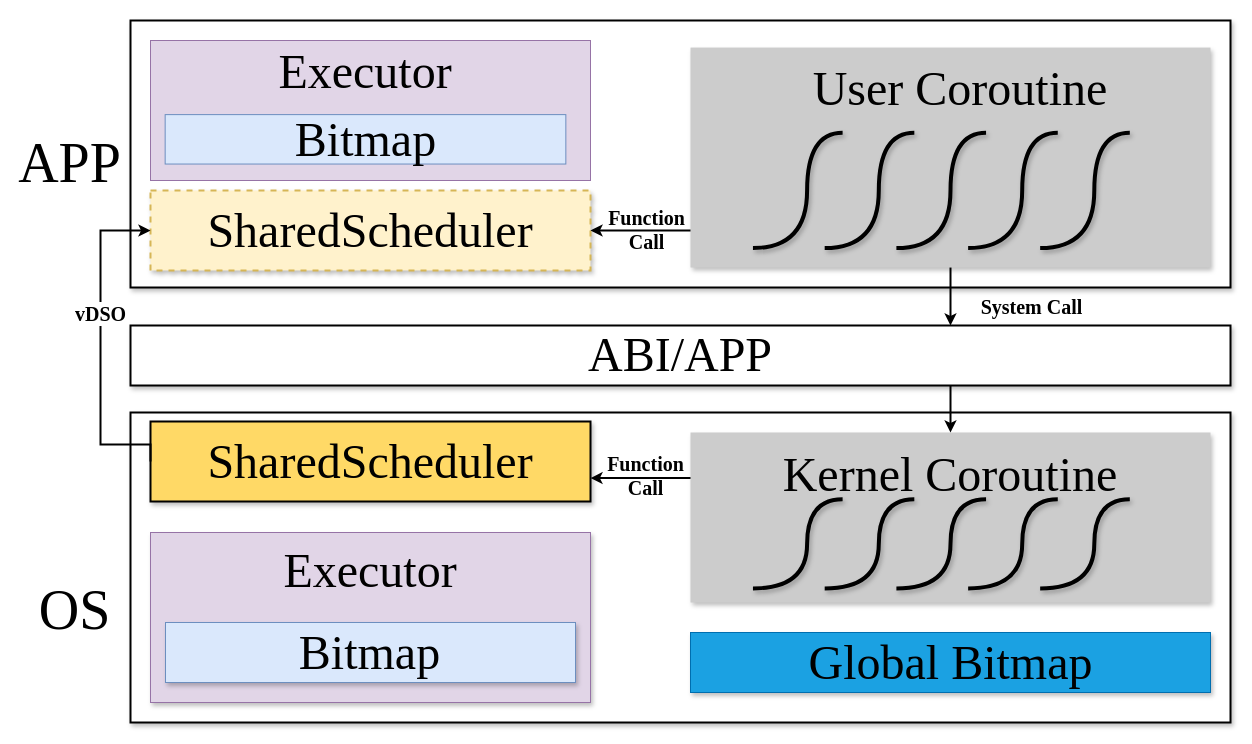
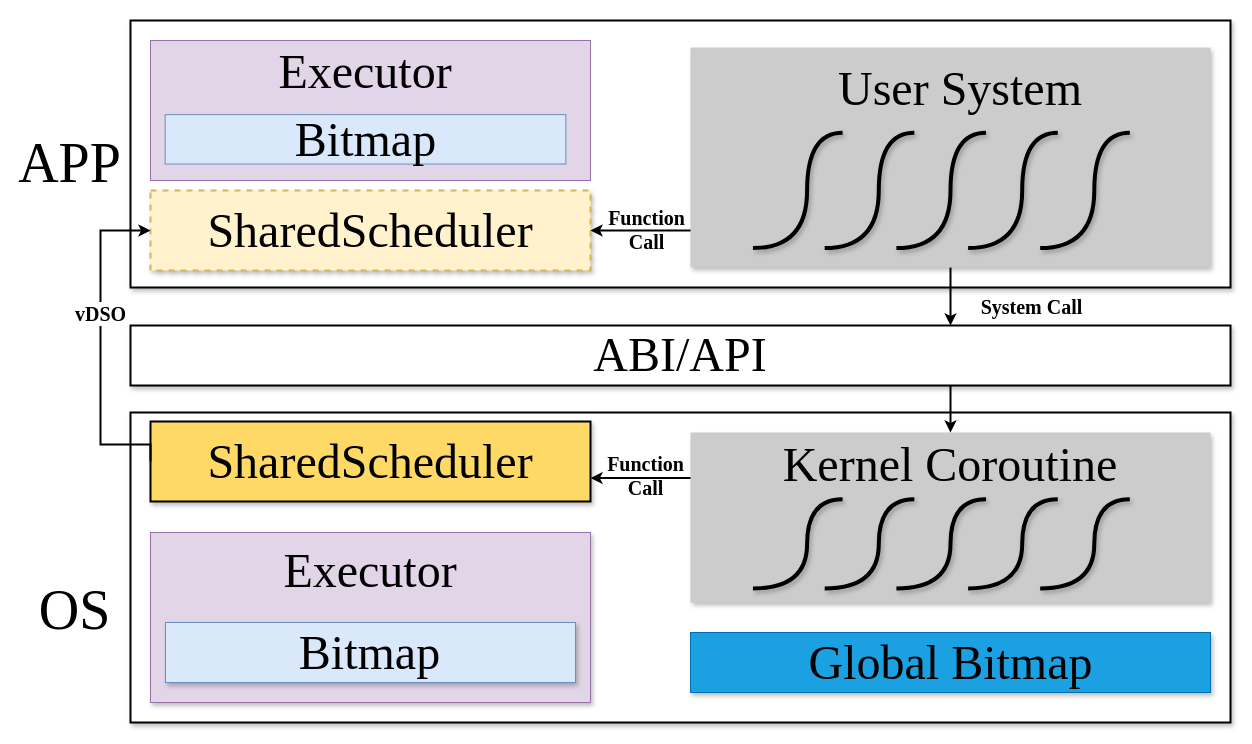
node "User Coroutine": label "User Coroutine" -> "User System"
node "ABI/APP": label "ABI/APP" -> "ABI/API"
node "Kernel Coroutine": moved (951, 475) -> (951, 465)
